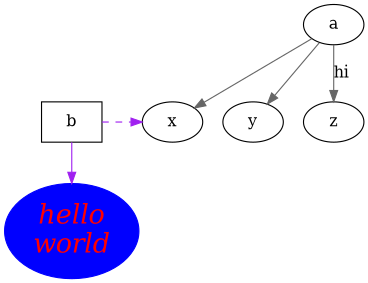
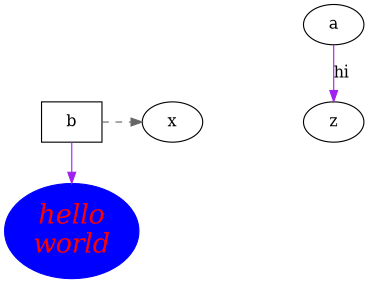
edge "a" -> "z": color gray40 -> purple
edge "a" -> "x": removed
edge "b" -> "x": color purple -> gray40
node "y": removed
